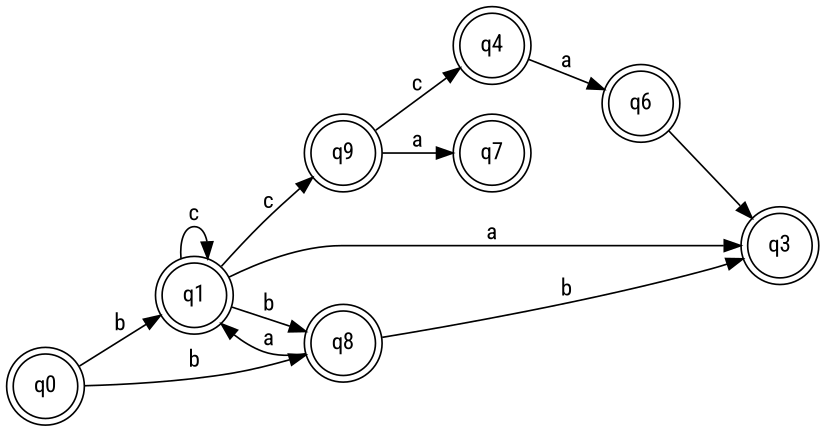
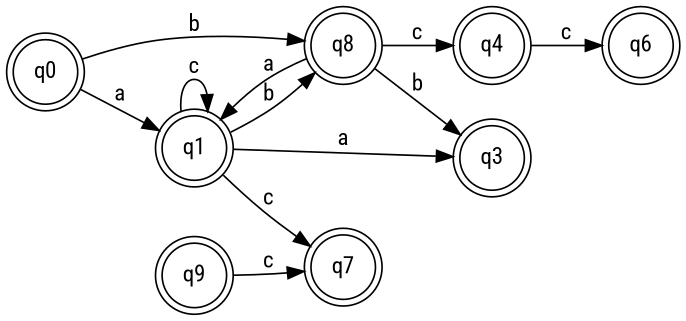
edge "q4" -> "q6": label "a" -> "c"
edge "q9" -> "q4": now "q8" -> "q4"
edge "q9" -> "q7": label "a" -> "c"
edge "q6" -> "q3": removed
edge "q1" -> "q9": now "q1" -> "q7"
edge "q0" -> "q1": label "b" -> "a"
